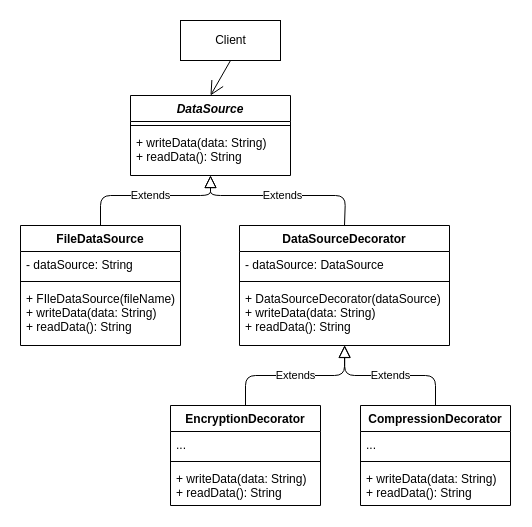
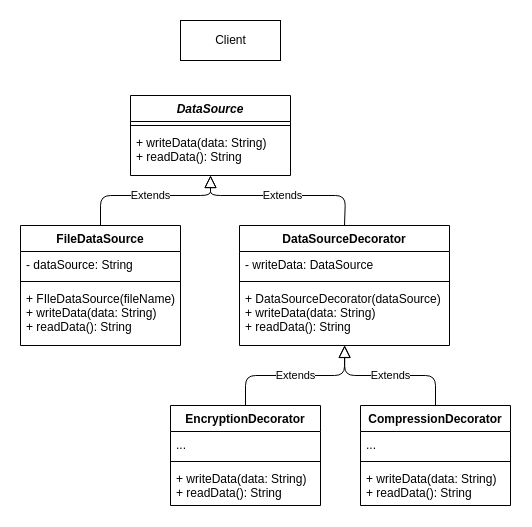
edge "Client" -> "DataSource": removed
node "- dataSource: DataSource": label "- dataSource: DataSource" -> "- writeData: DataSource"
